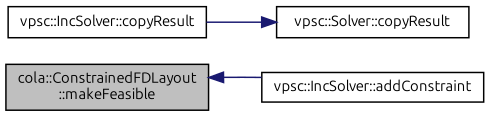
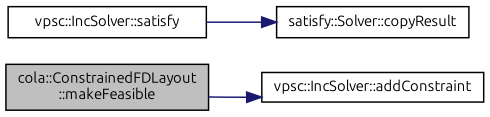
node "vpsc::IncSolver::copyResult": label "vpsc::IncSolver::copyResult" -> "vpsc::IncSolver::satisfy"
node "vpsc::Solver::copyResult": label "vpsc::Solver::copyResult" -> "satisfy::Solver::copyResult"
edge "vpsc::IncSolver::addConstraint" -> "cola::ConstrainedFDLayout ::makeFeasible": reversed
